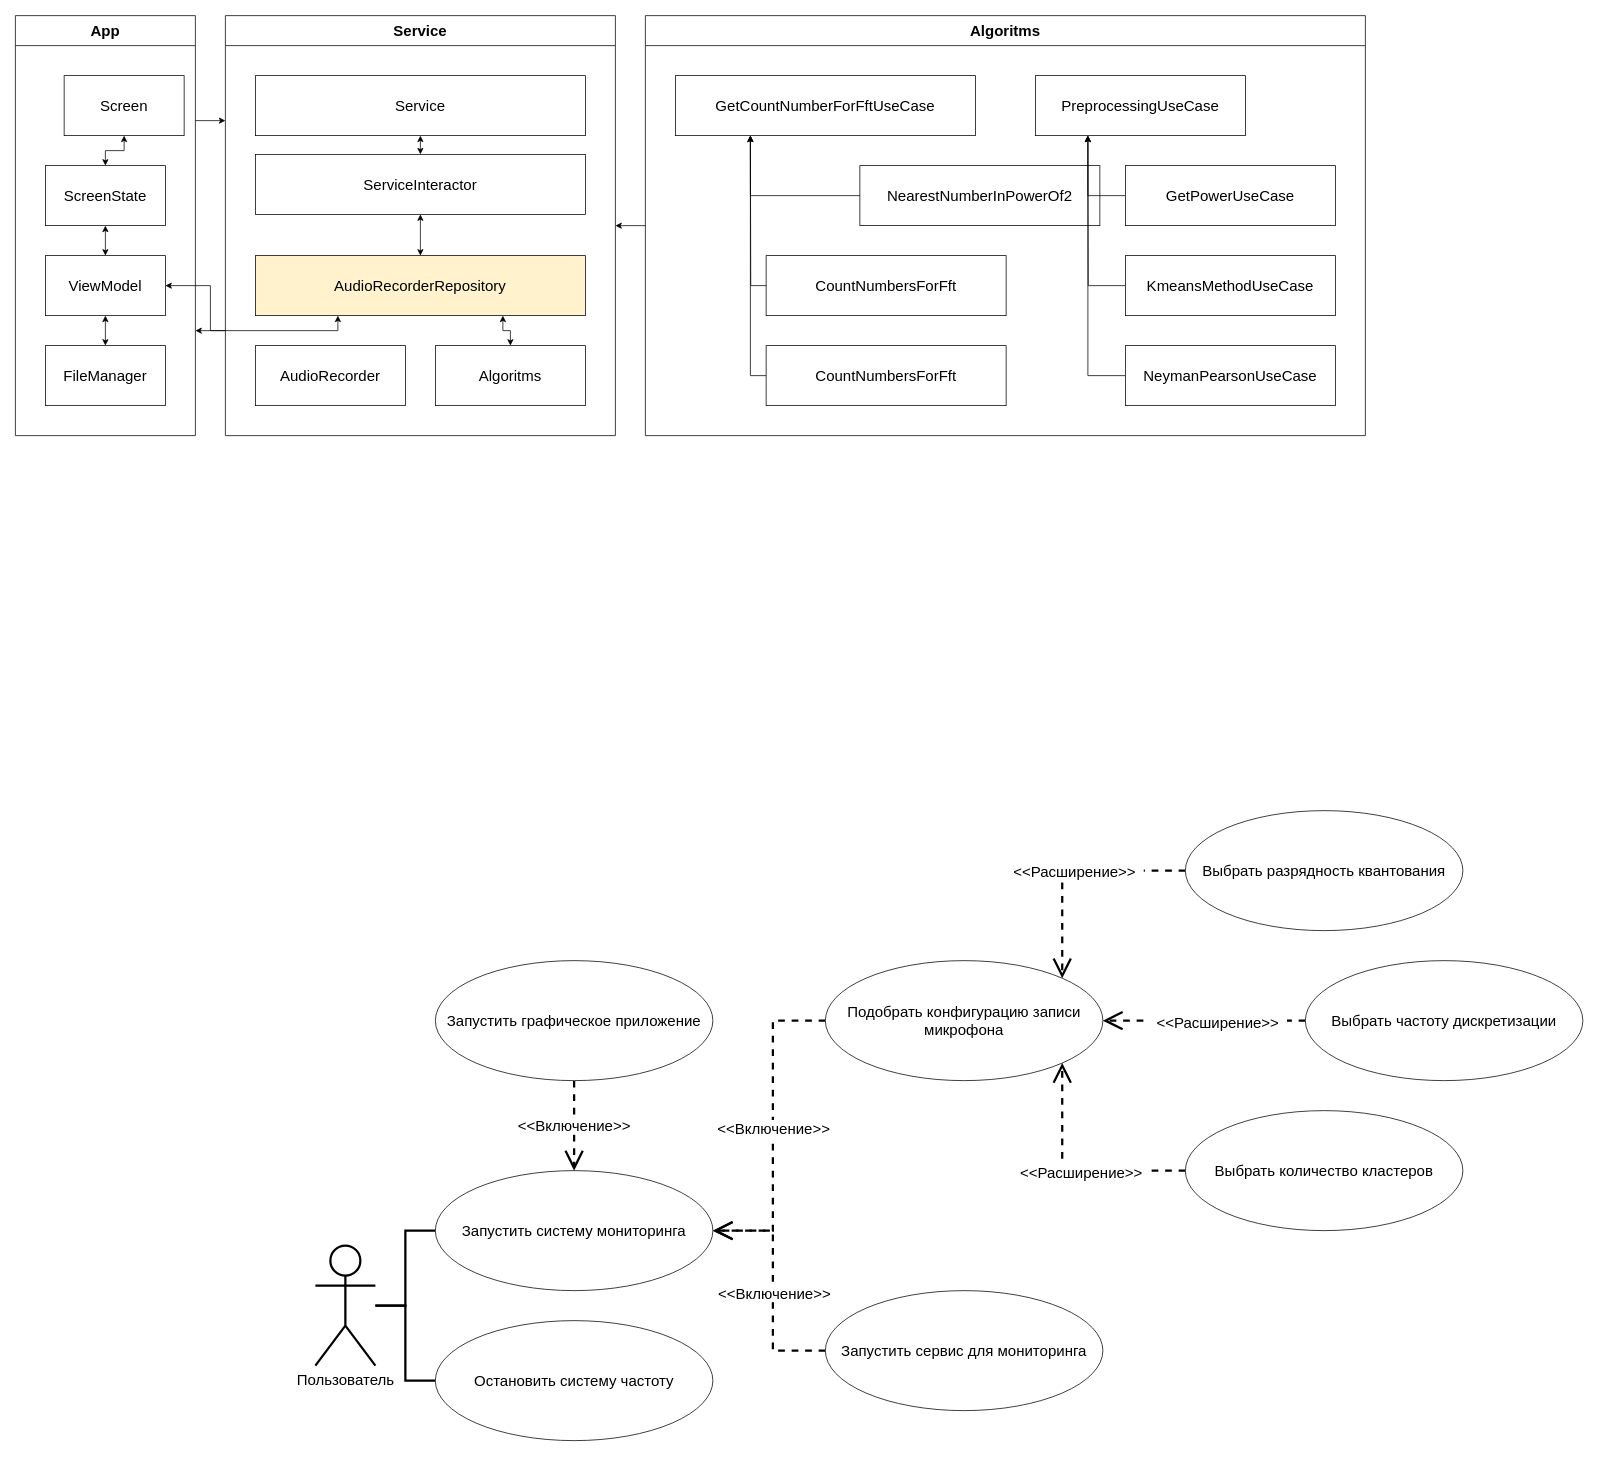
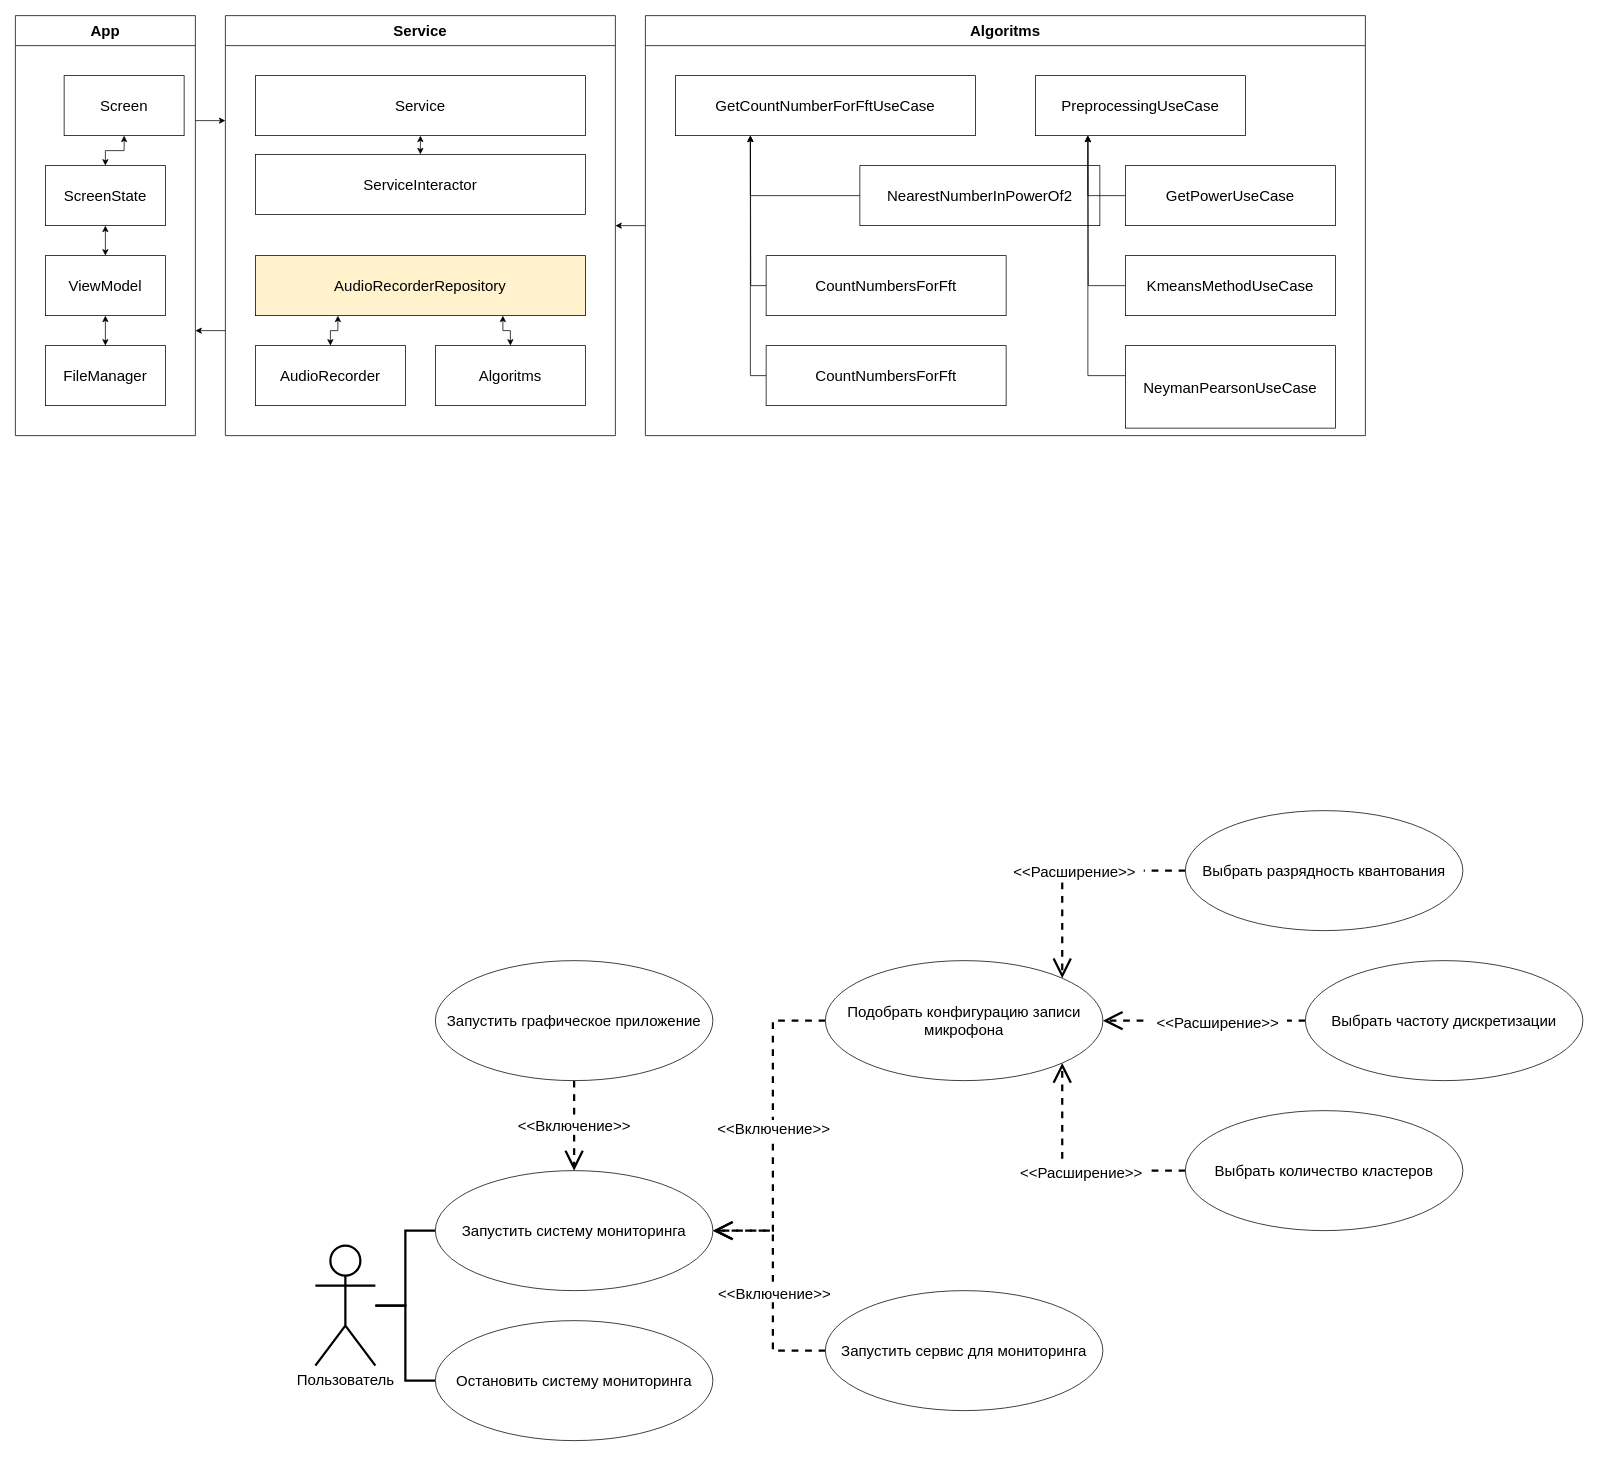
edge "ServiceInteractor" -- "AudioRecorderRepository": removed
edge "ViewModel" -- "AudioRecorderRepository": now "AudioRecorder" -- "AudioRecorderRepository"
node "NeymanPearsonUseCase": size 210x60 -> 210x83
node "Остановить систему частоту": label "Остановить систему частоту" -> "Остановить систему мониторинга"
